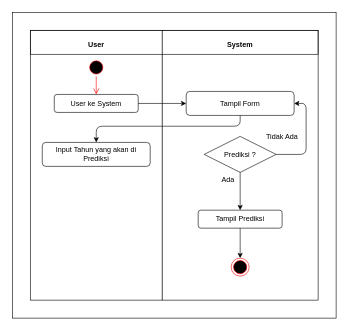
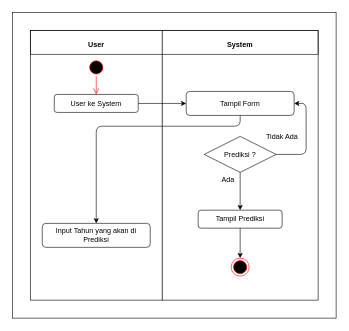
node "Input Tahun yang akan di Prediksi": moved (96, 155) -> (96, 236)
